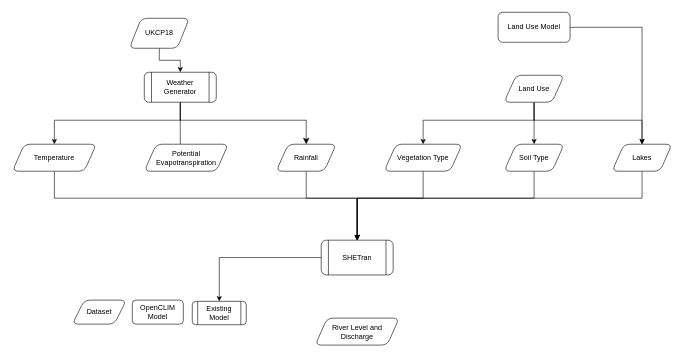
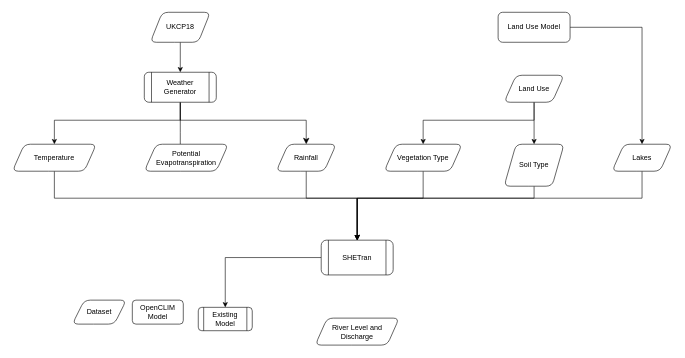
node "UKCP18": moved (159, 33) -> (180, 27)
edge "Land Use" -> "Lakes": removed
node "Soil Type": size 60x27 -> 60x42
node "Existing Model": moved (219, 313) -> (225, 319)
